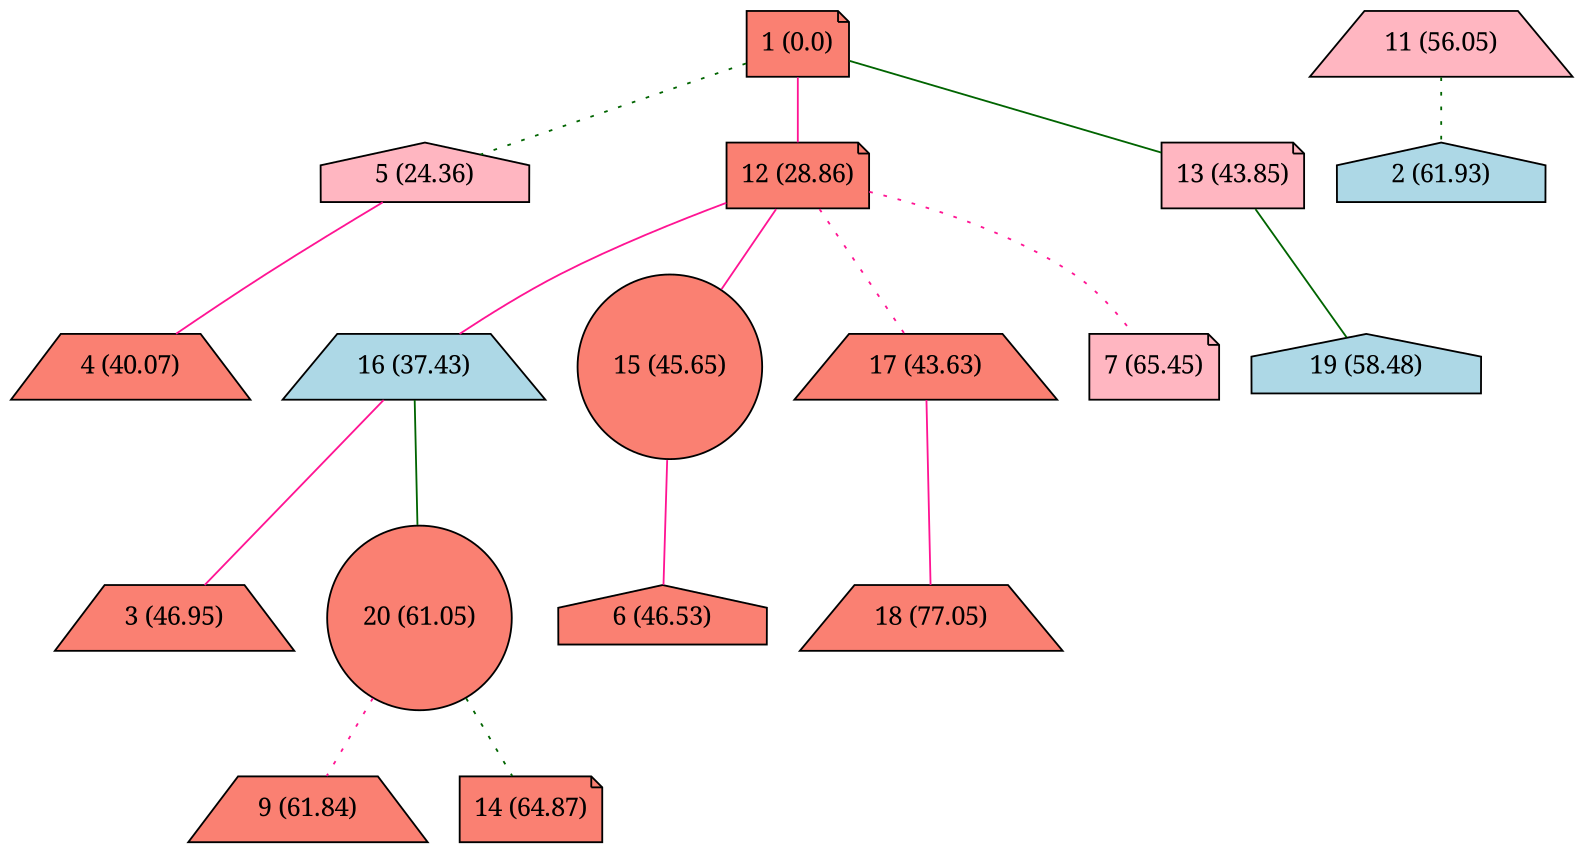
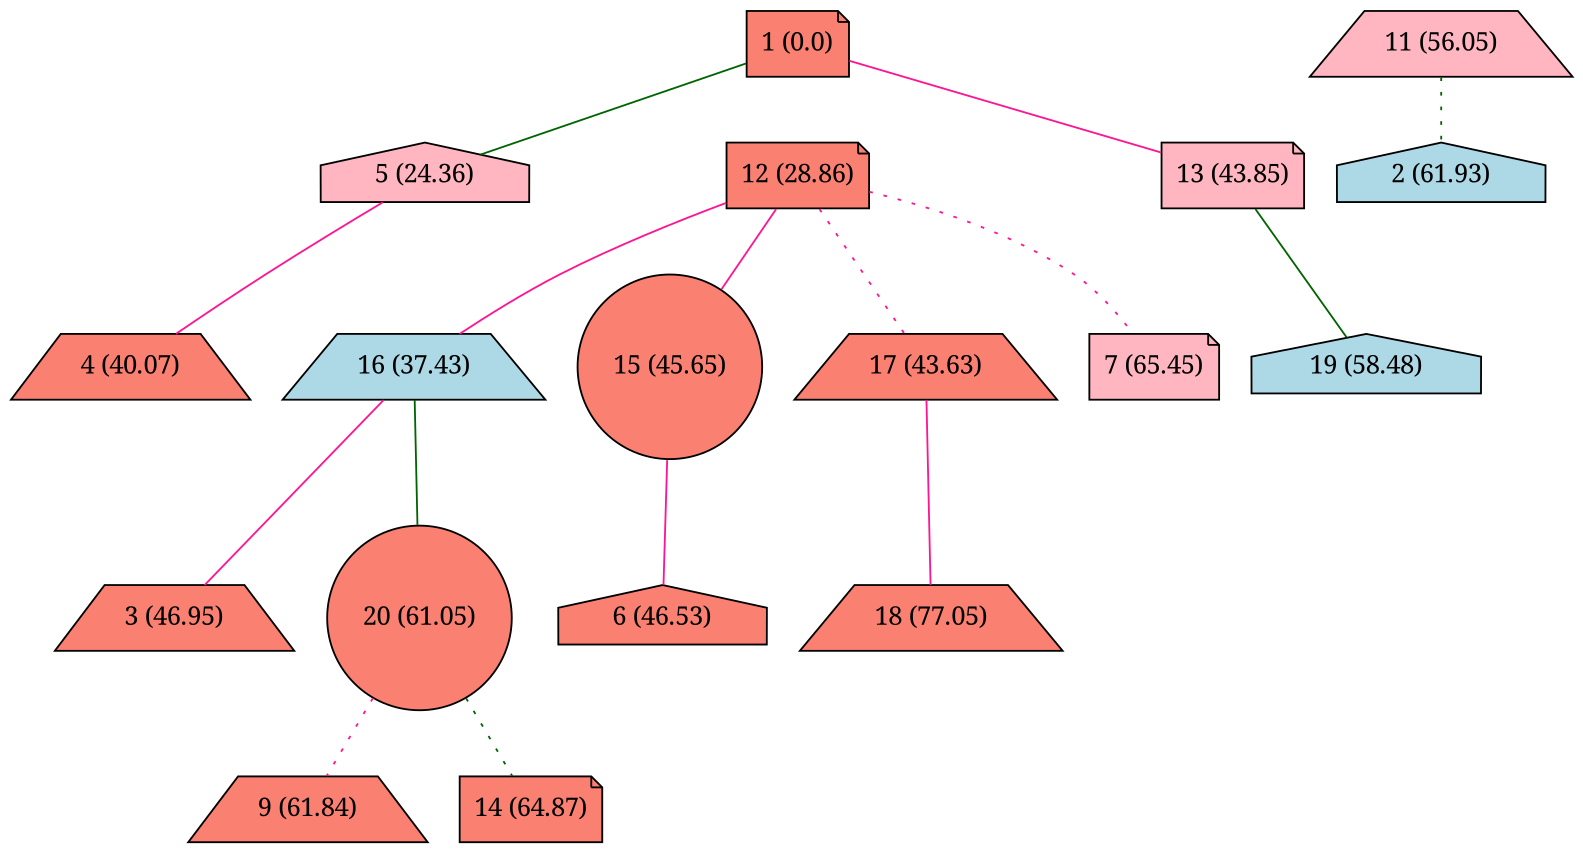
edge "1 (0.0)" -- "13 (43.85)": color darkgreen -> deeppink
edge "1 (0.0)" -- "5 (24.36)": style dotted -> solid
edge "1 (0.0)" -- "12 (28.86)": removed
